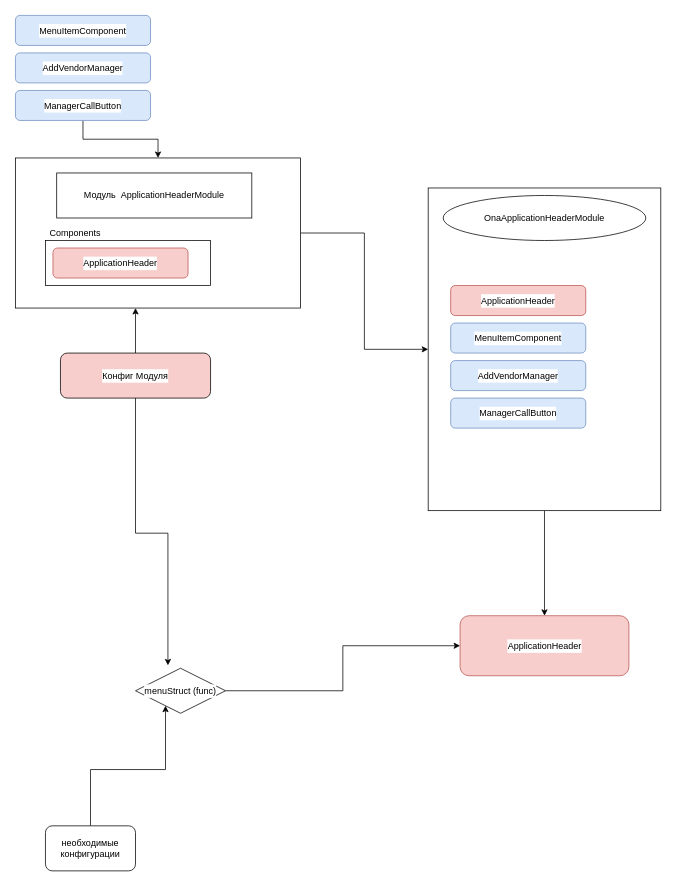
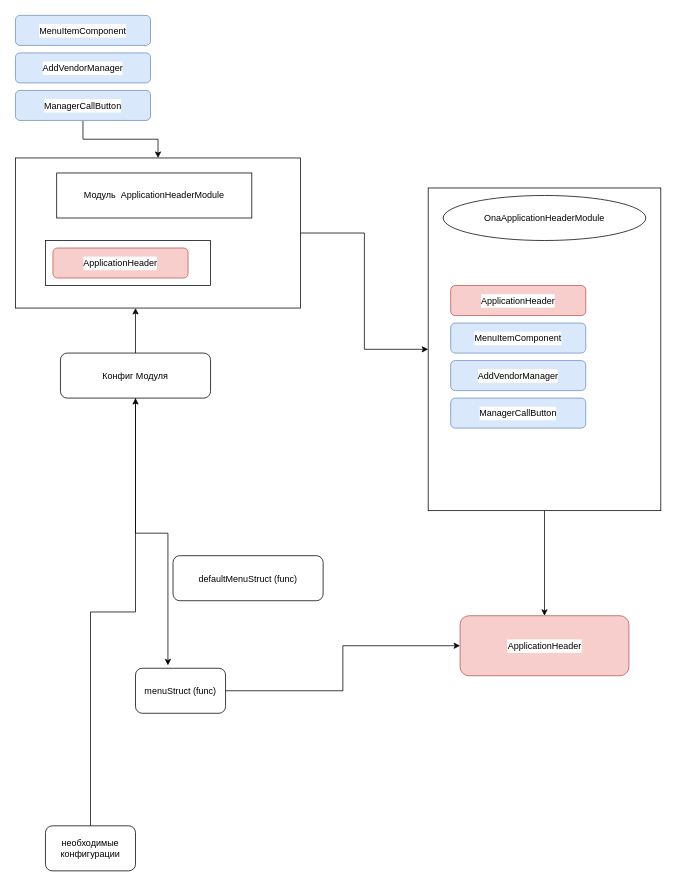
node "Components": removed
node "Конфиг Модуля": fillcolor #f8cecc -> #ffffff
node "defaultMenuStruct (func)": added
node "menuStruct (func)": shape diamond -> rounded rectangle
edge "необходимые конфигурации" -> "menuStruct (func)": now "необходимые конфигурации" -> "Конфиг Модуля"
